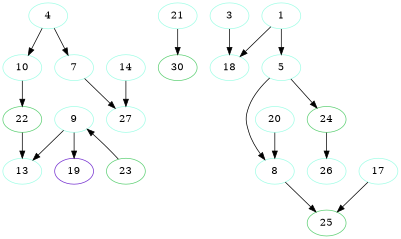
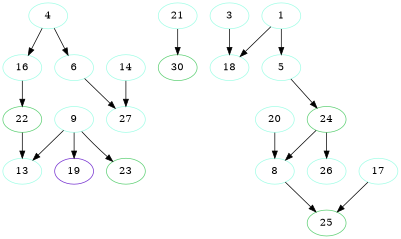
node "10": label "10" -> "16"
node "7": label "7" -> "6"
edge "5" -> "8": now "24" -> "8"
edge "23" -> "9": reversed
